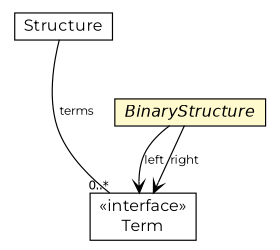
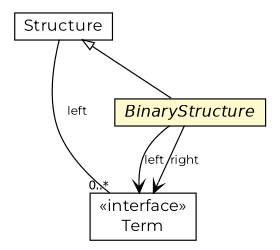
edge "BinaryStructure" -> "Structure": added
edge "Structure" -- "Term": label "terms" -> "left"
